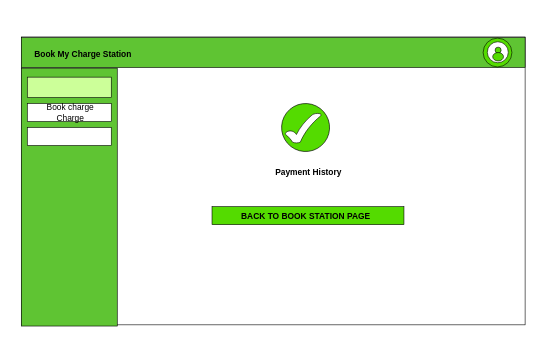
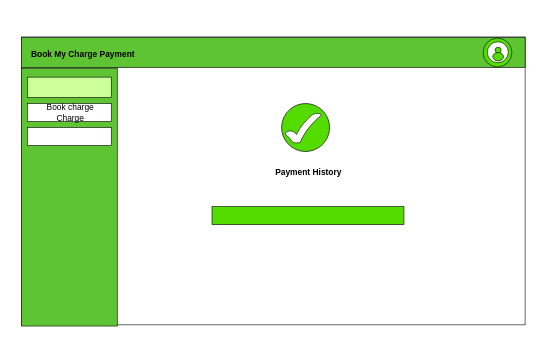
node "Book My Charge Station": label "Book My Charge Station" -> "Book My Charge Payment"
node "BACK TO BOOK STATION PAGE": removed
